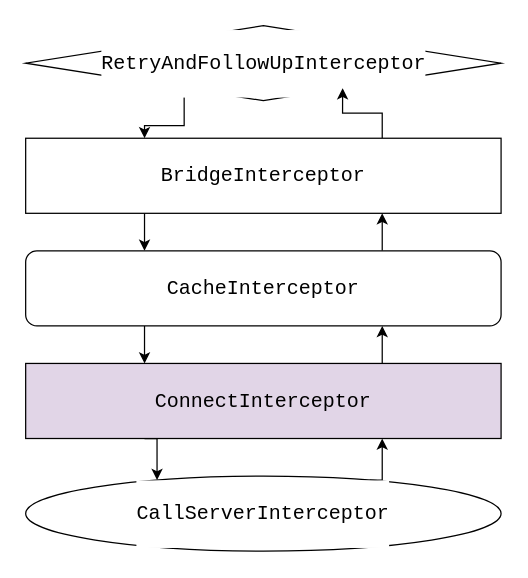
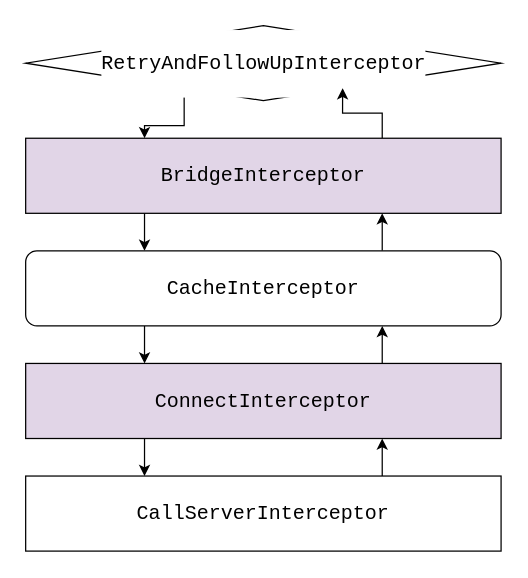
node "BridgeInterceptor": fillcolor #ffffff -> #e1d5e7
node "CallServerInterceptor": shape ellipse -> rectangle
